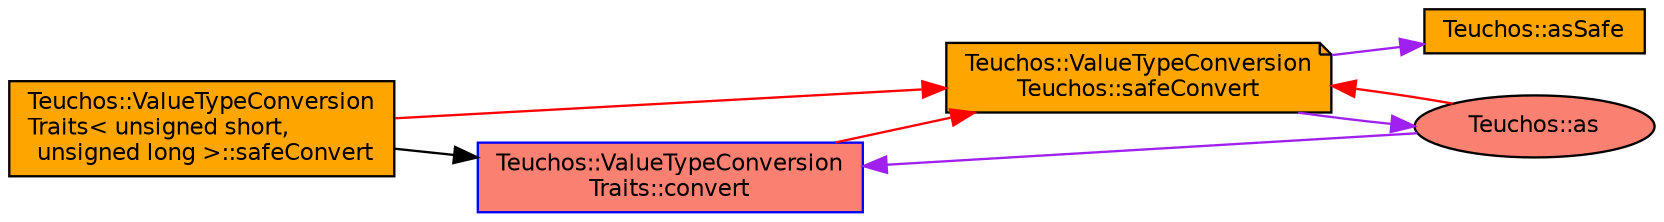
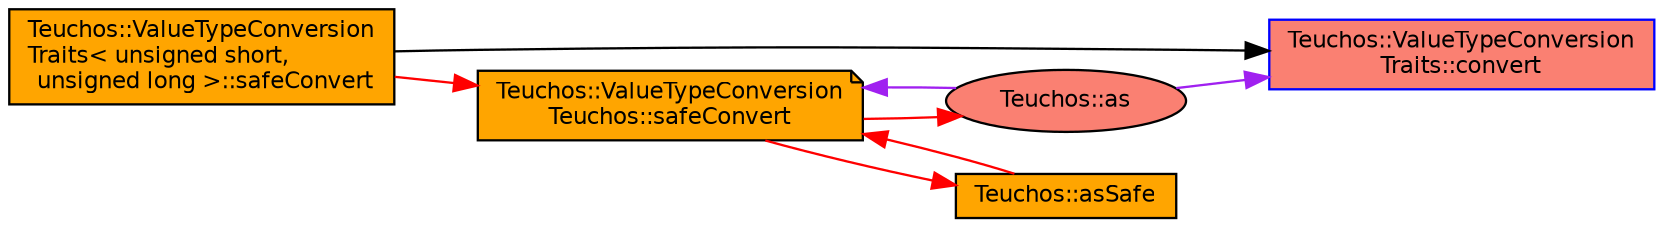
edge "Teuchos::ValueTypeConversion Teuchos::safeConvert" -> "Teuchos::asSafe": color purple -> red
edge "Teuchos::as" -> "Teuchos::ValueTypeConversion Teuchos::safeConvert": color red -> purple
edge "Teuchos::ValueTypeConversion Teuchos::safeConvert" -> "Teuchos::as": color purple -> red
edge "Teuchos::ValueTypeConversion Traits::convert" -> "Teuchos::ValueTypeConversion Teuchos::safeConvert": now "Teuchos::asSafe" -> "Teuchos::ValueTypeConversion Teuchos::safeConvert"
